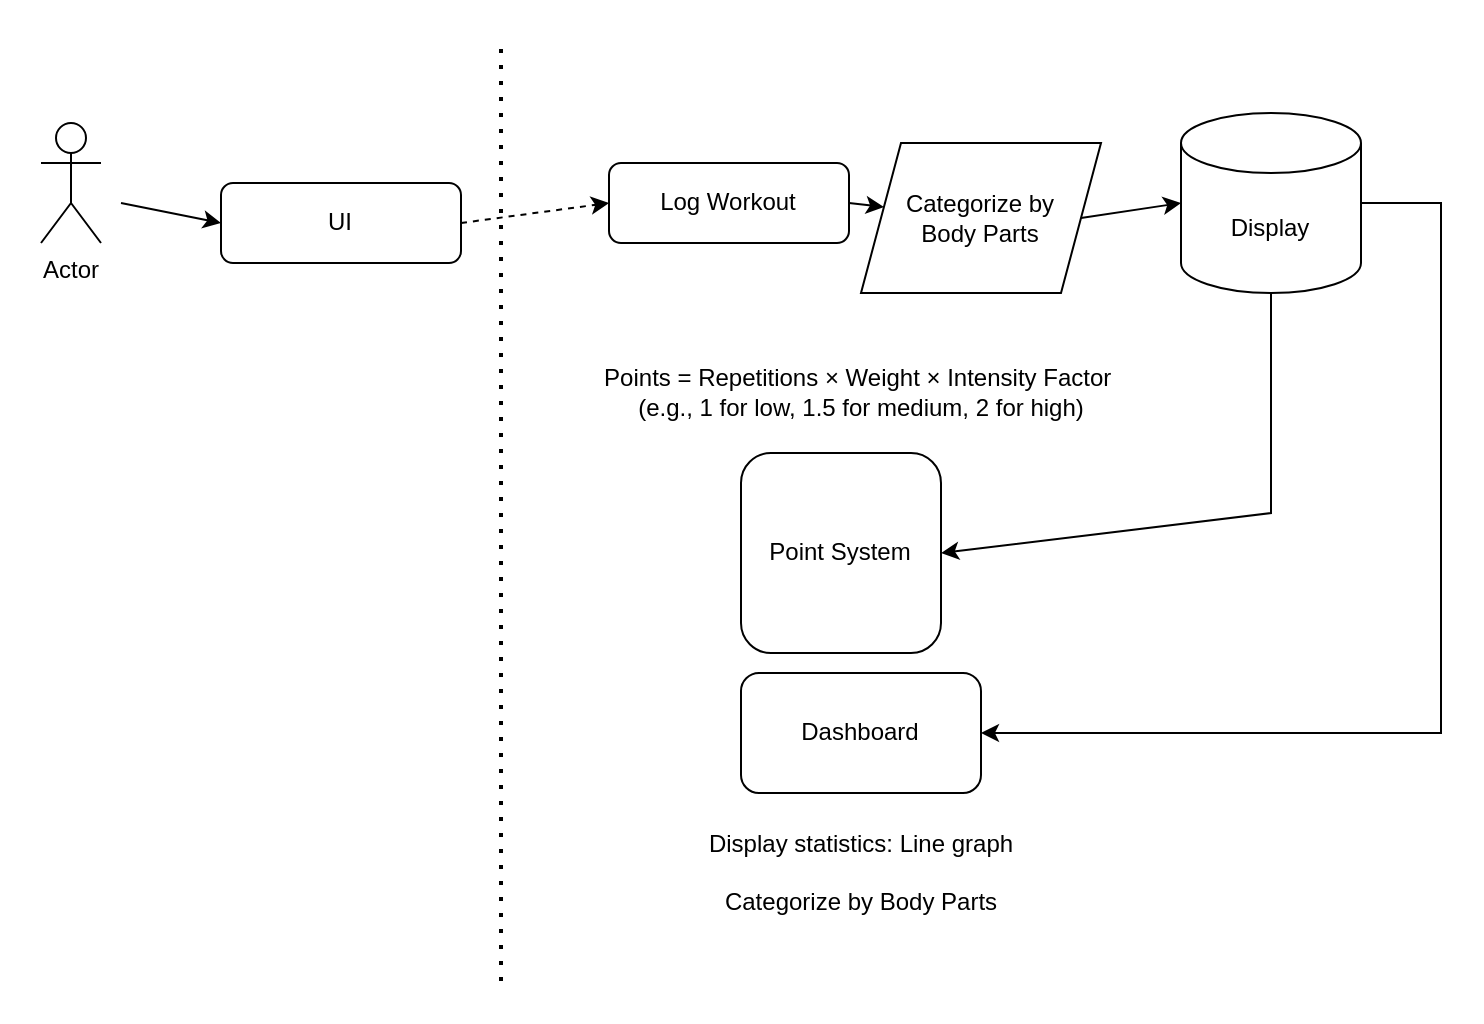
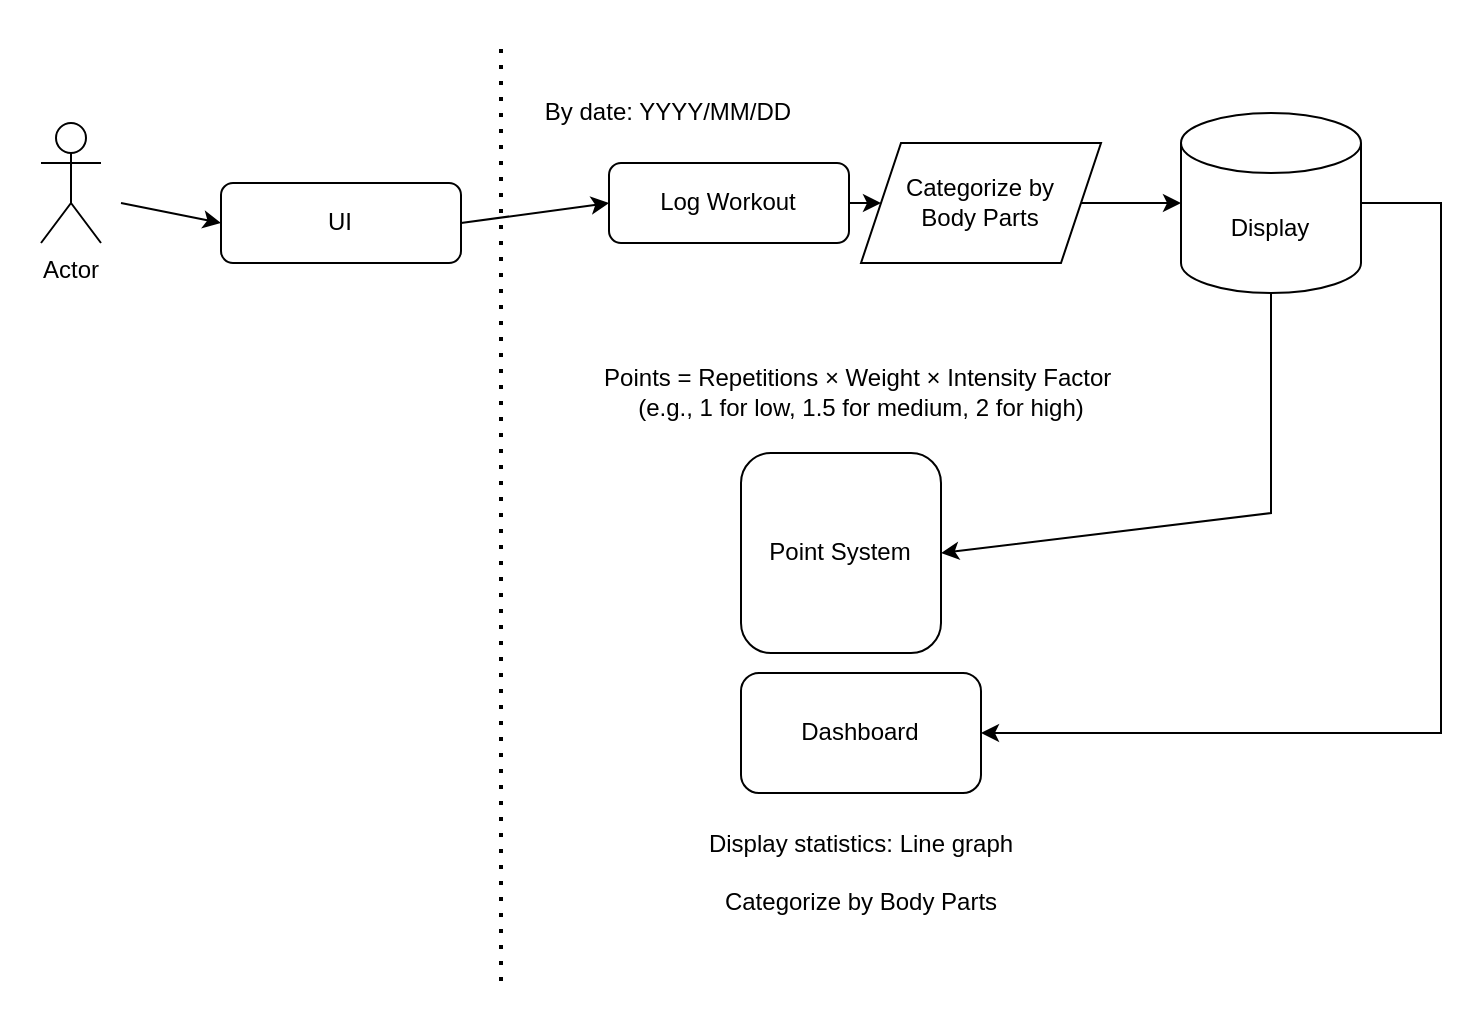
node "By date: YYYY/MM/DD": added
edge "UI" -> "Log Workout": style dashed -> solid
node "Categorize by Body Parts": size 240x150 -> 240x120
